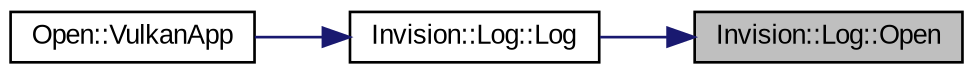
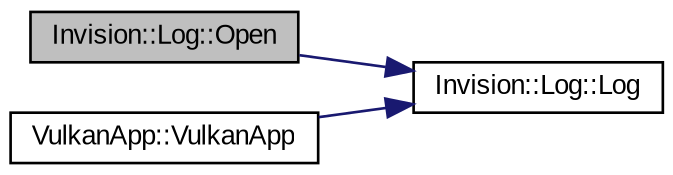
node "Open::VulkanApp": label "Open::VulkanApp" -> "VulkanApp::VulkanApp"
edge "Invision::Log::Log" -> "Invision::Log::Open": reversed
